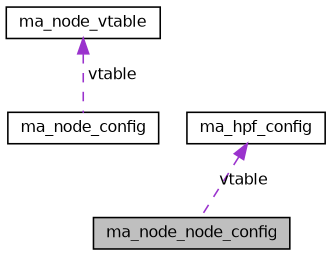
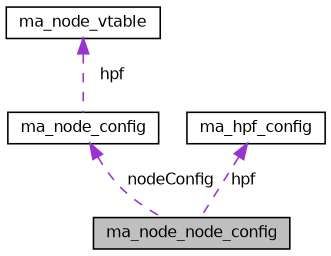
edge "ma_node_config" -> "ma_node_vtable": label " vtable" -> " hpf"
edge "ma_node_node_config" -> "ma_hpf_config": label " vtable" -> " hpf"
edge "ma_node_node_config" -> "ma_node_config": added, label "nodeConfig"
